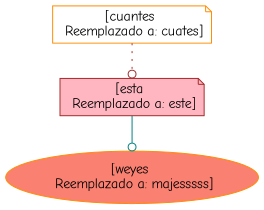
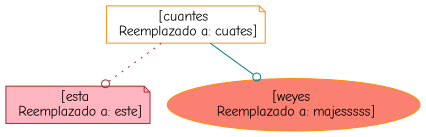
edge "[esta Reemplazado a: este]" -> "[weyes Reemplazado a: majesssss]": now "[cuantes Reemplazado a: cuates]" -> "[weyes Reemplazado a: majesssss]"
